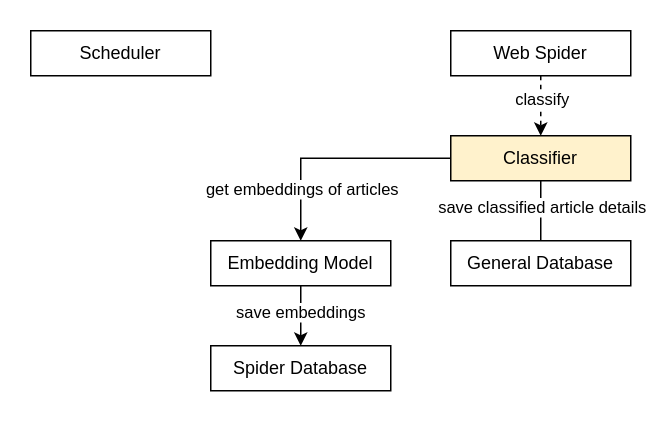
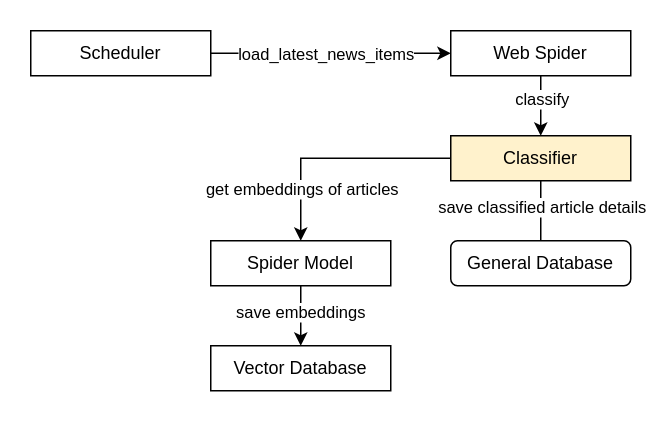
edge "Scheduler" -> "Web Spider": added, label "load_latest_news_items"
edge "Web Spider" -> "Classifier": style dashed -> solid
node "Embedding Model": label "Embedding Model" -> "Spider Model"
node "General Database": shape rectangle -> rounded rectangle
node "Spider Database": label "Spider Database" -> "Vector Database"
